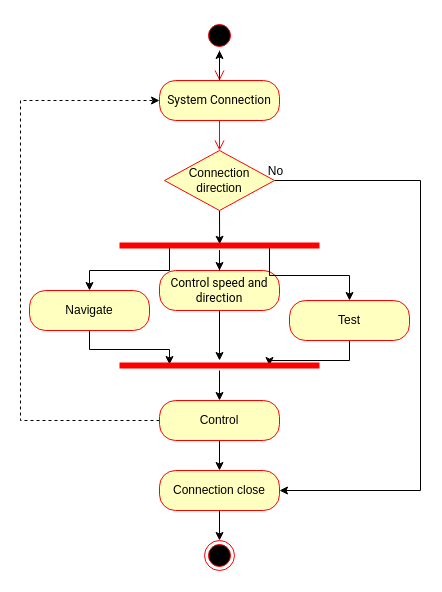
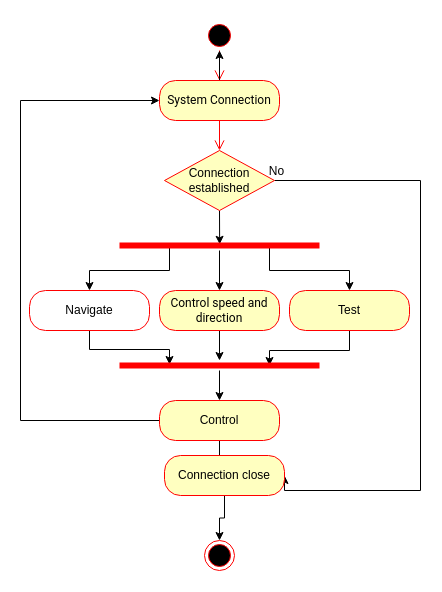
node "Connection direction": label "Connection direction" -> "Connection established"
edge "Control" -> "System Connection": style dashed -> solid
node "Control speed and direction": moved (220, 291) -> (220, 311)
node "Navigate": fillcolor #ffffc0 -> #ffffff
node "Test": moved (350, 321) -> (350, 311)
node "Connection close": moved (220, 491) -> (225, 476)
